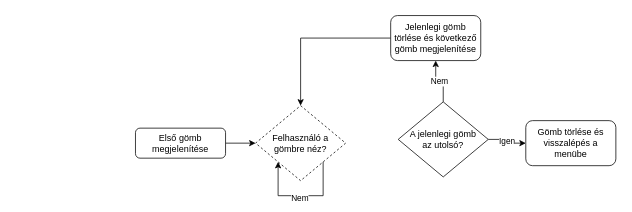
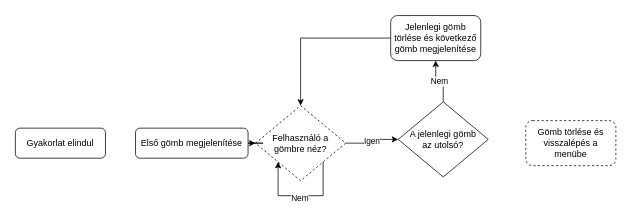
edge "Felhasználó a gömbre néz?" -> "A jelenlegi gömb az utolsó?": added, label "Igen"
edge "A jelenlegi gömb az utolsó?" -> "Gömb törlése és visszalépés a menübe": removed, label "Igen"
node "Gyakorlat elindul": added
node "Első gömb megjelenítése": size 90x30 -> 113x30
node "Gömb törlése és visszalépés a menübe": style solid -> dashed
